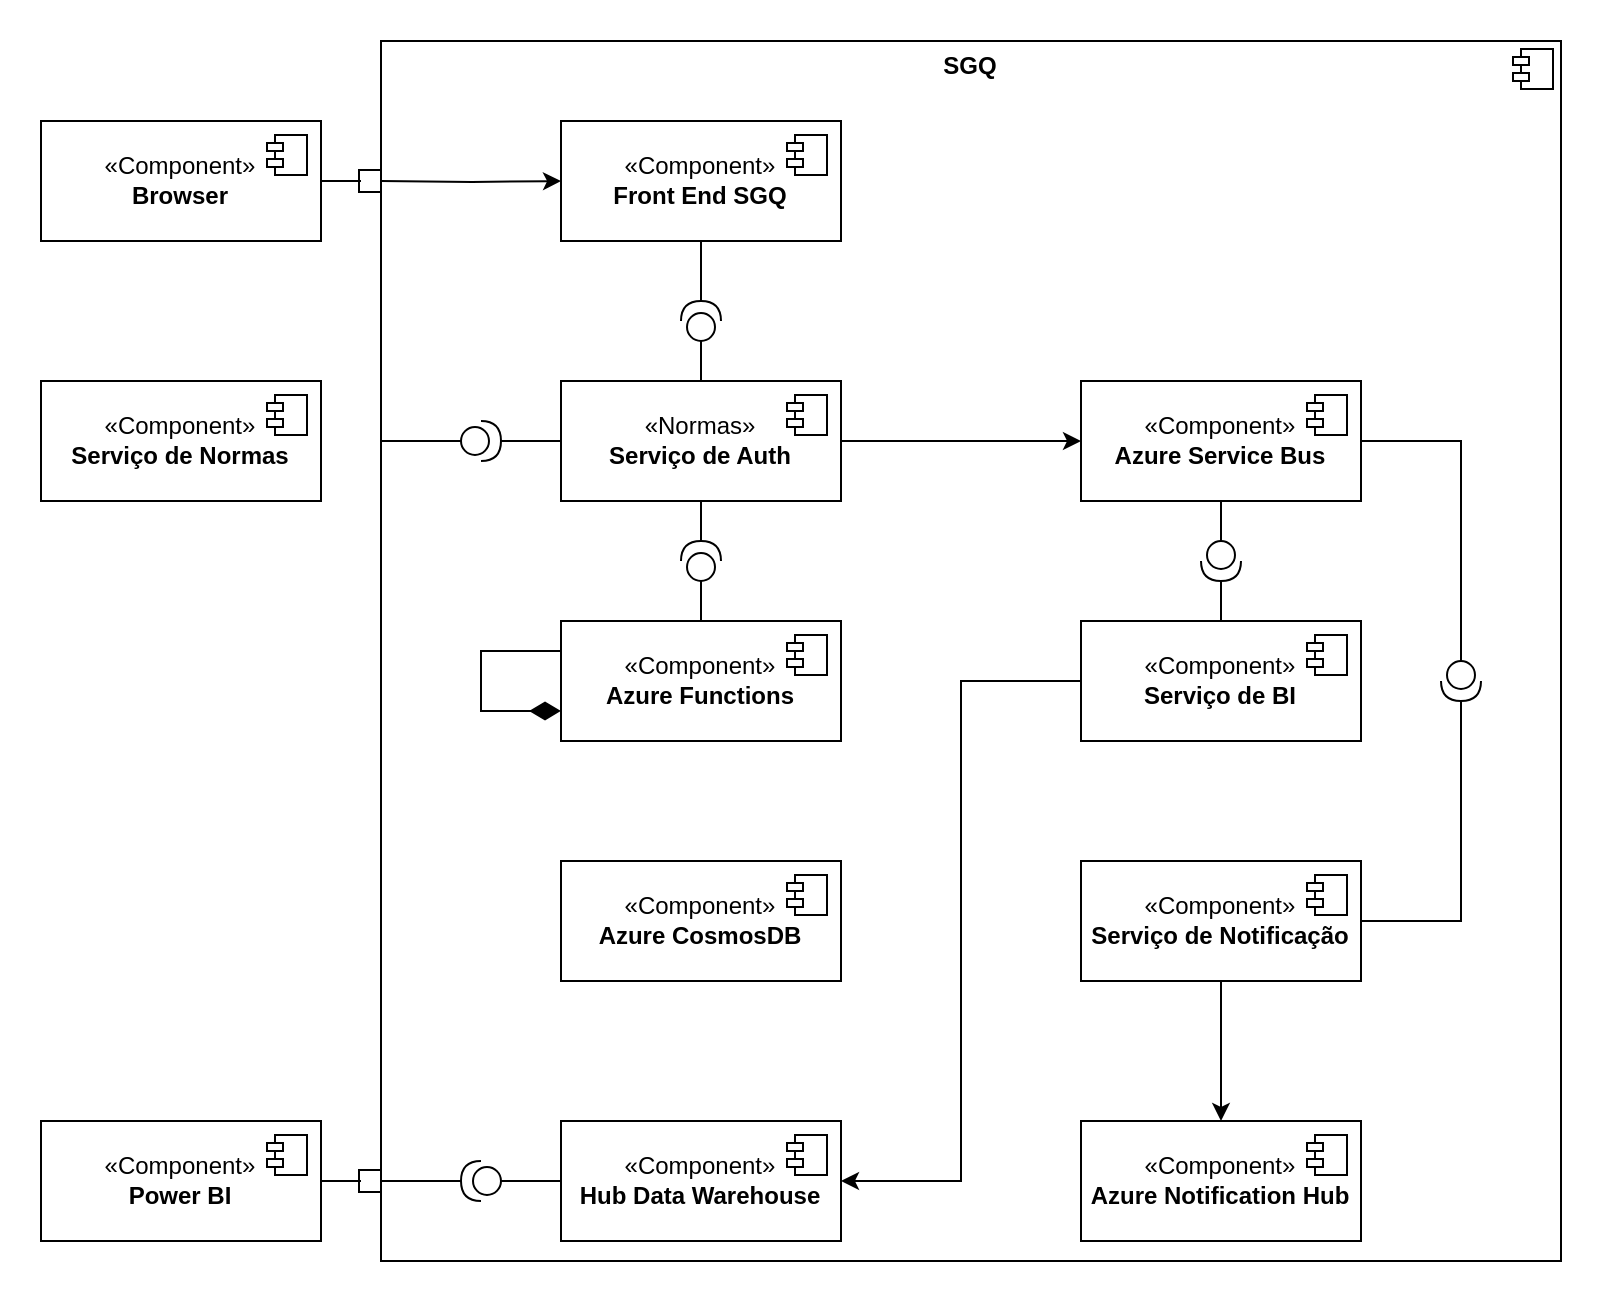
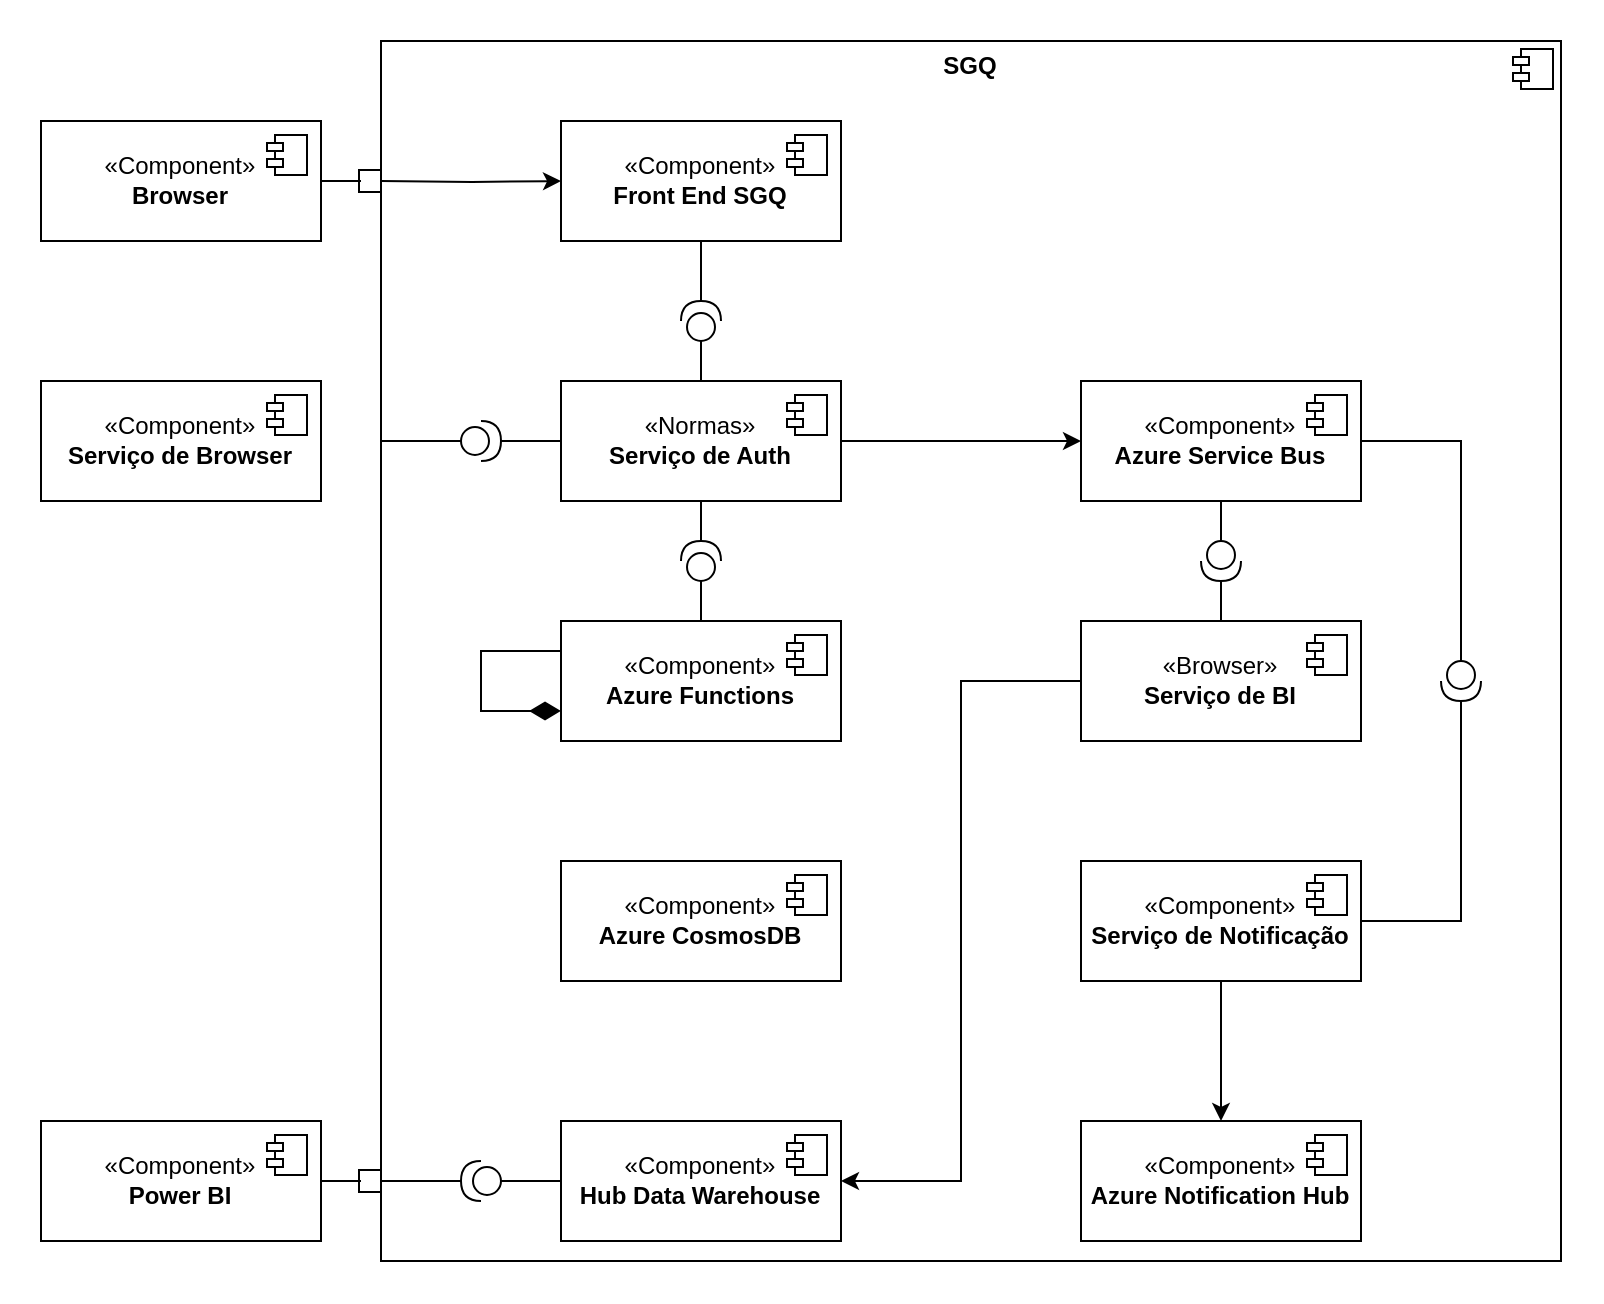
node "«Component» Serviço de Normas": label "«Component» Serviço de Normas" -> "«Component» Serviço de Browser"
node "«Component» Serviço de BI": label "«Component» Serviço de BI" -> "«Browser» Serviço de BI"
